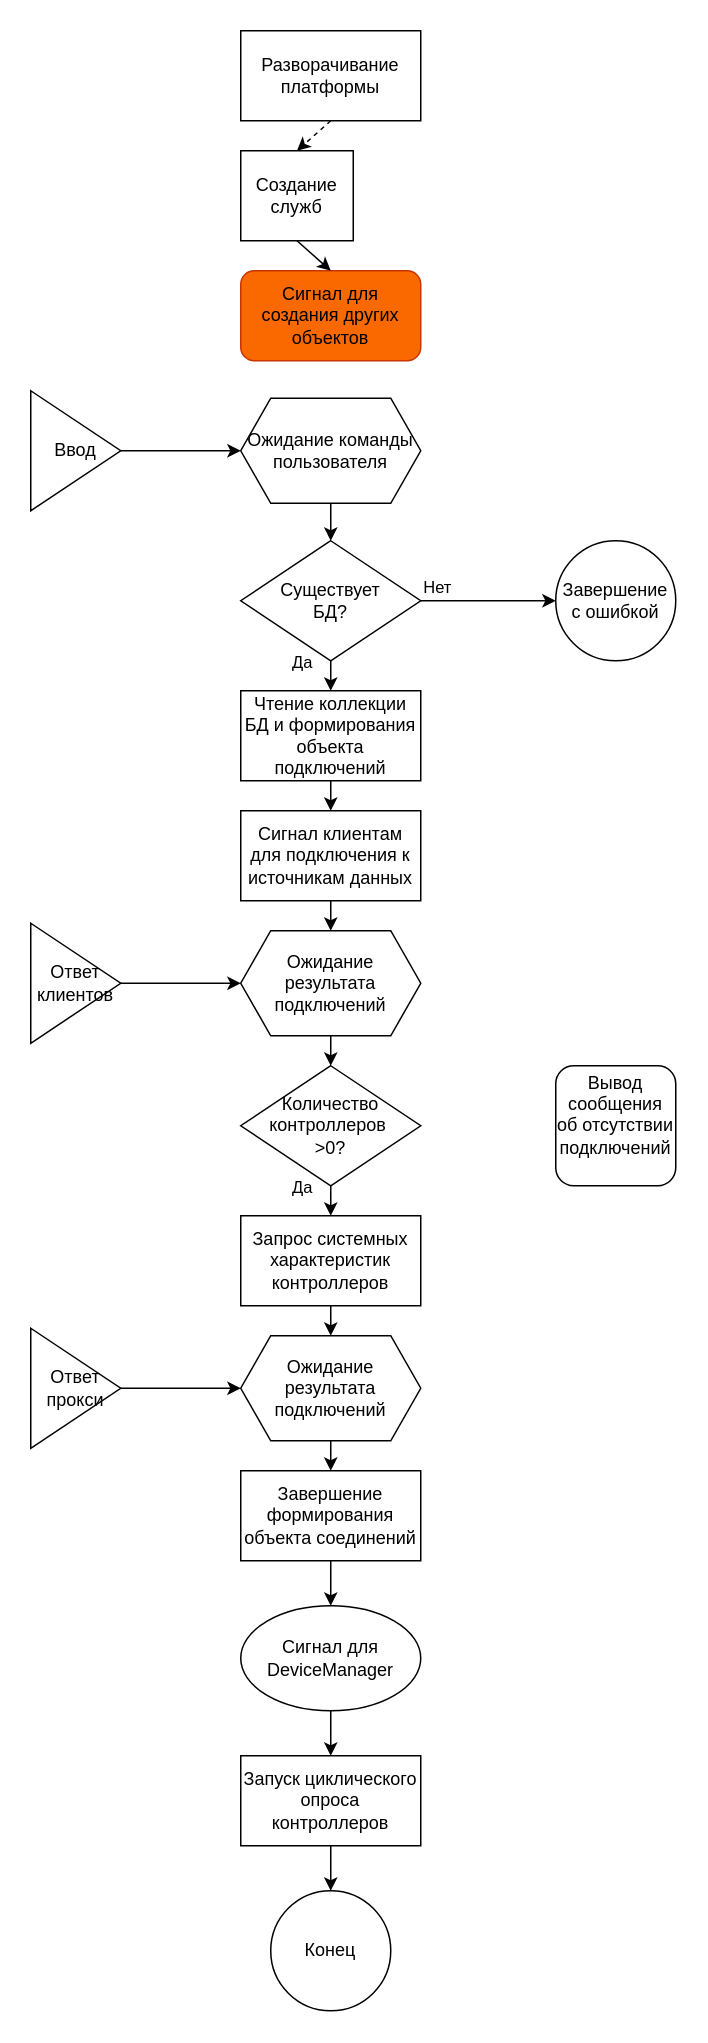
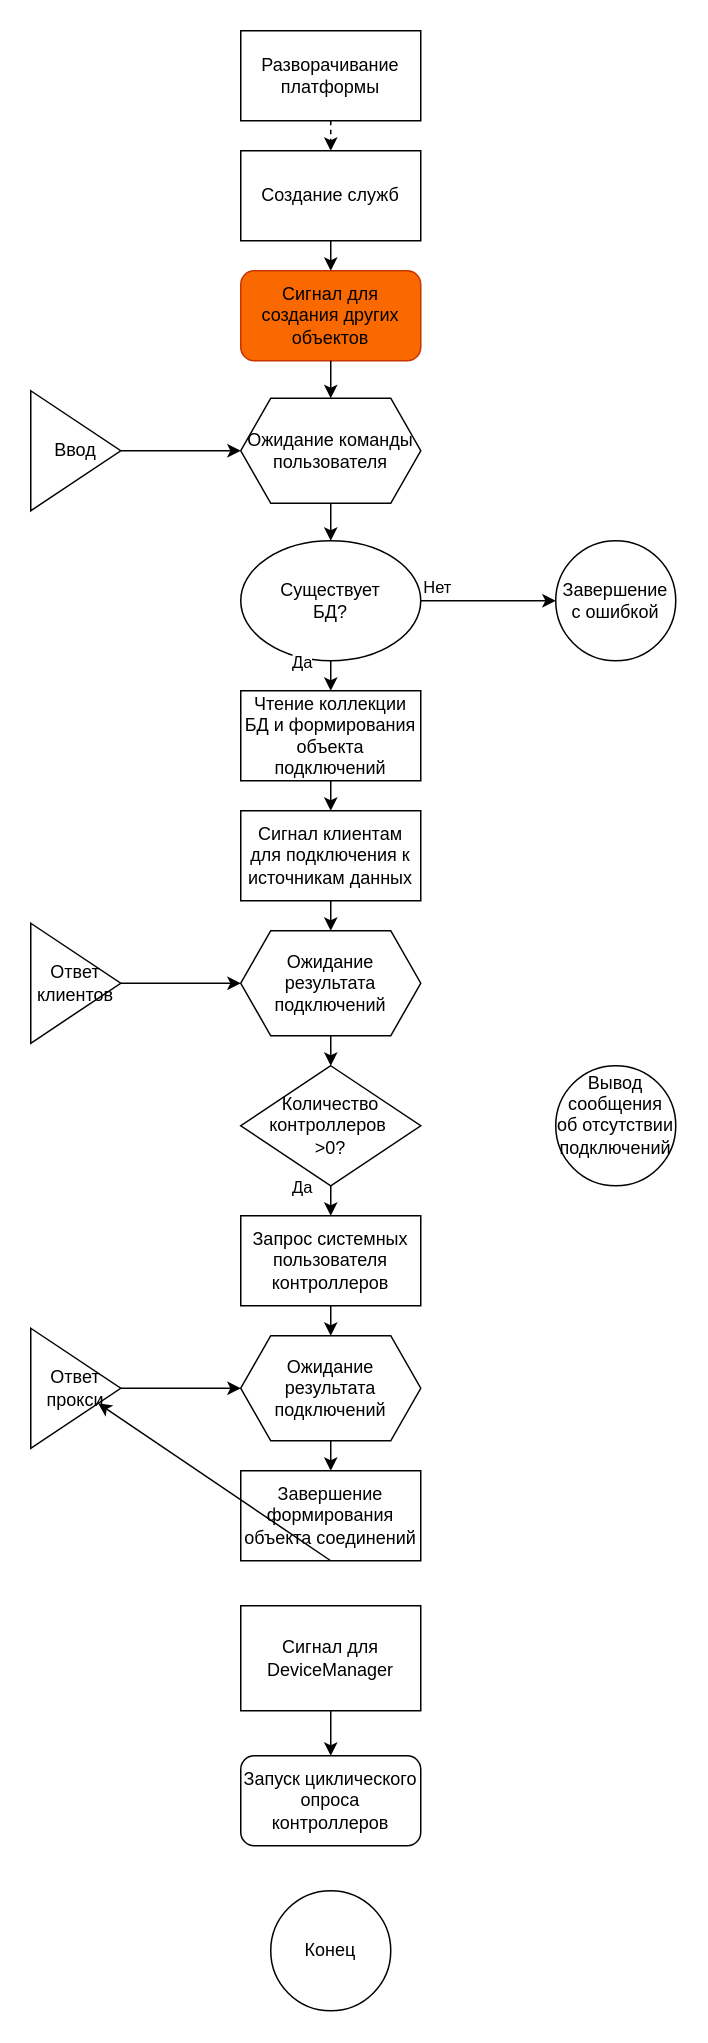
node "Создание служб": size 113x90 -> 180x90
edge "Сигнал для создания других объектов" -> "Ожидание команды пользователя": added
node "Существует БД?": shape diamond -> ellipse
node "Вывод сообщения об отсутствии подключений": shape rounded rectangle -> ellipse
node "Запрос системных характеристик контроллеров": label "Запрос системных характеристик контроллеров" -> "Запрос системных пользователя контроллеров"
edge "Завершение формирования объекта соединений" -> "Сигнал для DeviceManager": now "Завершение формирования объекта соединений" -> "Ответ прокси"
node "Сигнал для DeviceManager": shape ellipse -> rectangle
node "Запуск циклического опроса контроллеров": shape rectangle -> rounded rectangle
edge "Запуск циклического опроса контроллеров" -> "Конец": removed
